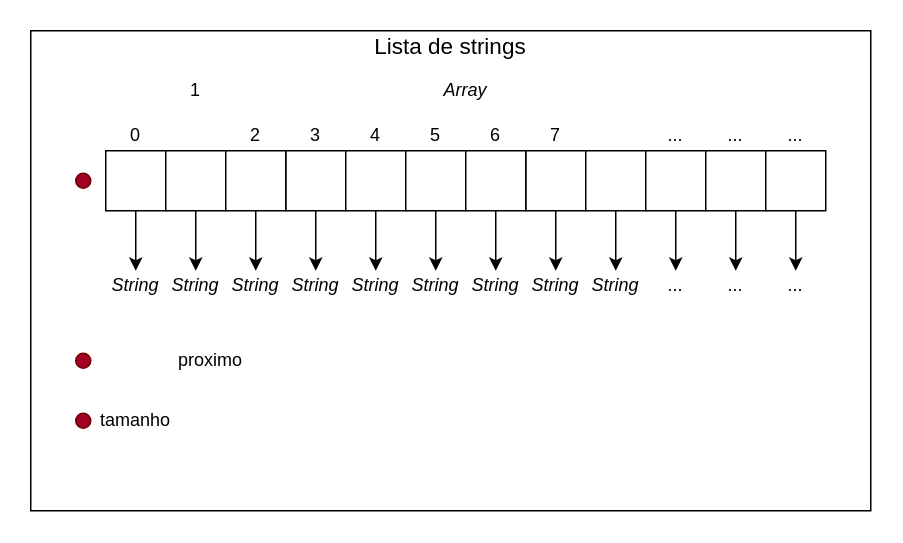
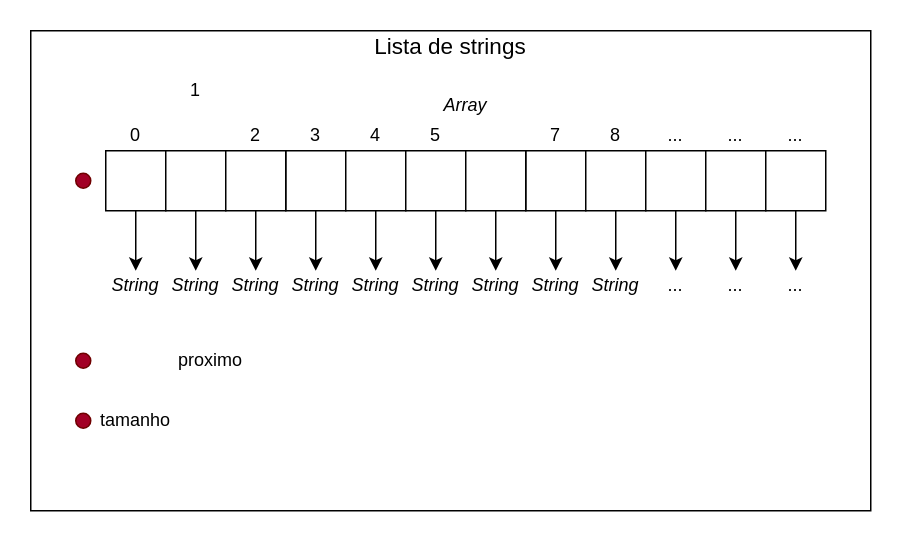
node "Array": moved (466, 91) -> (466, 106)
node "6": removed
node "8": added
